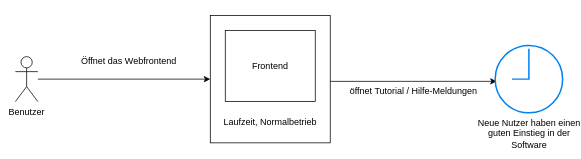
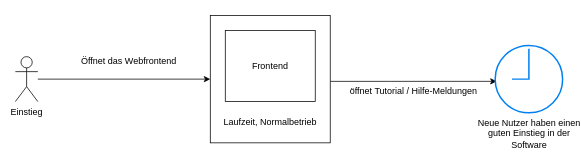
node "Benutzer": label "Benutzer" -> "Einstieg"
